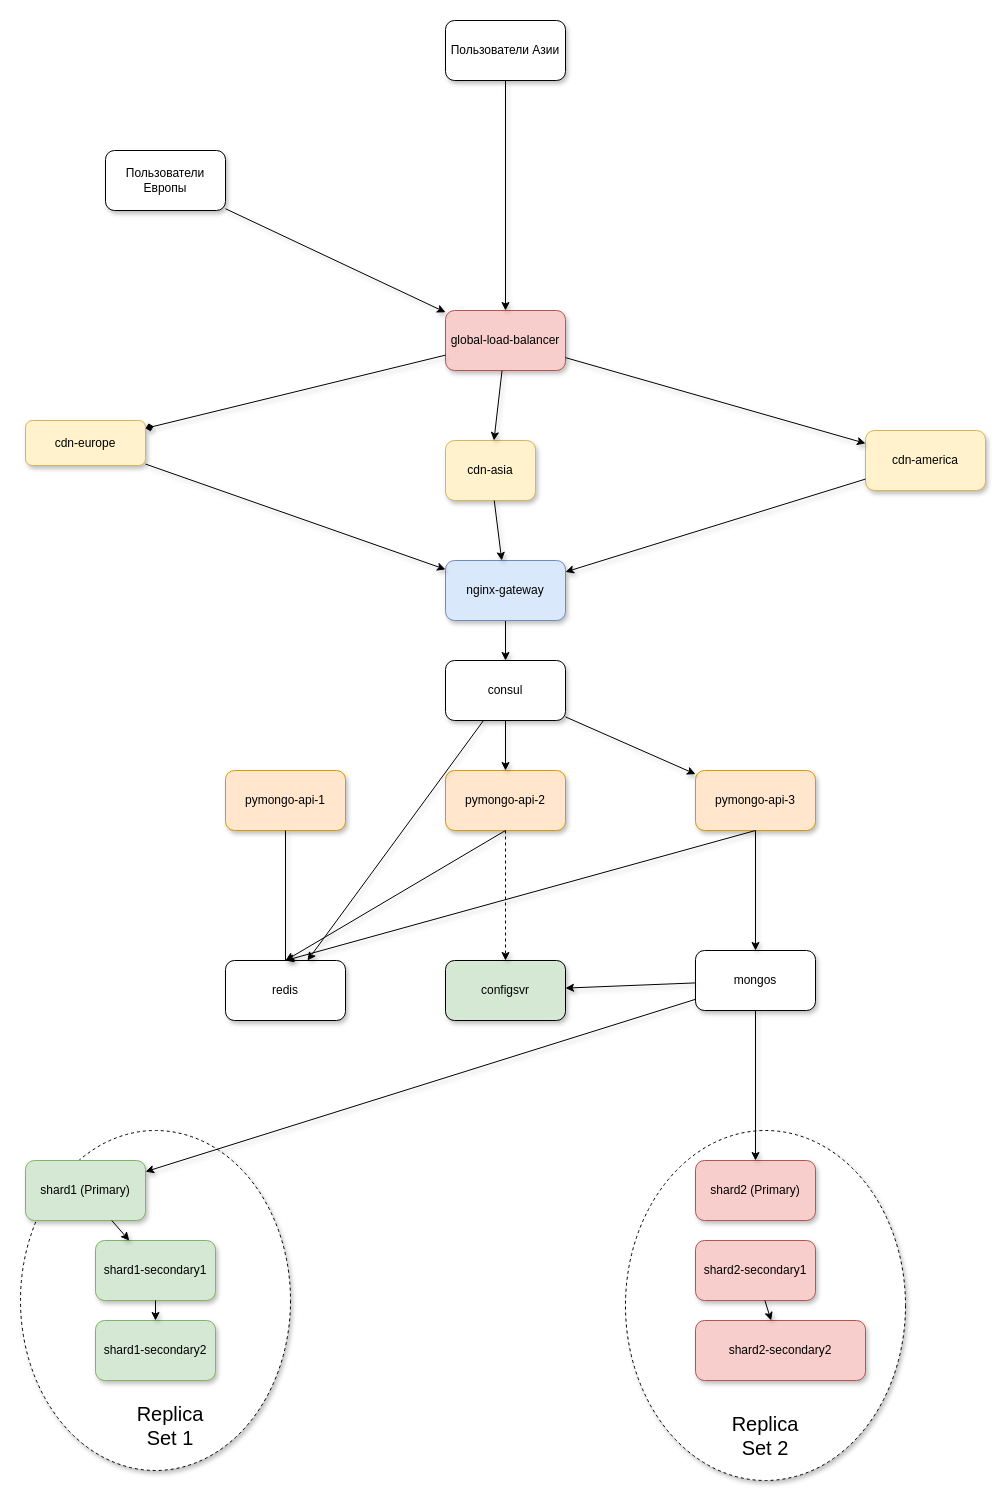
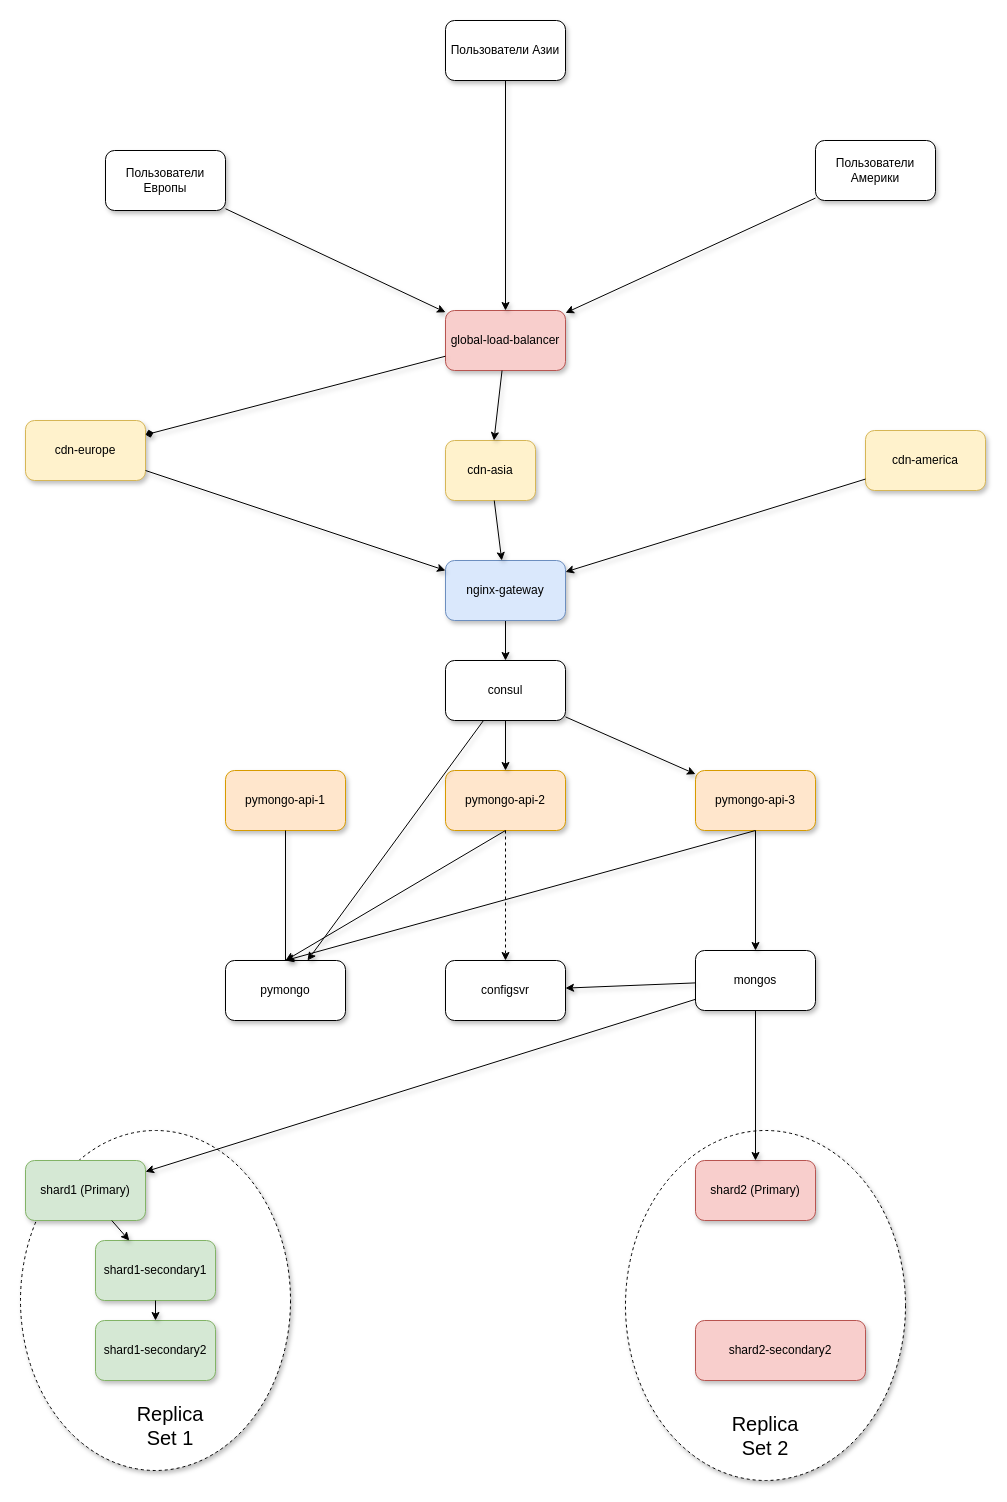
node "Пользователи Америки": added
edge "Пользователи Америки" -> "global-load-balancer": added
edge "global-load-balancer" -> "cdn-america": removed
node "cdn-europe": size 120x45 -> 120x60
node "redis": label "redis" -> "pymongo"
node "configsvr": fillcolor #d5e8d4 -> #ffffff
node "shard2-secondary1": removed
edge "shard2-secondary1" -> "shard2-secondary2": removed
